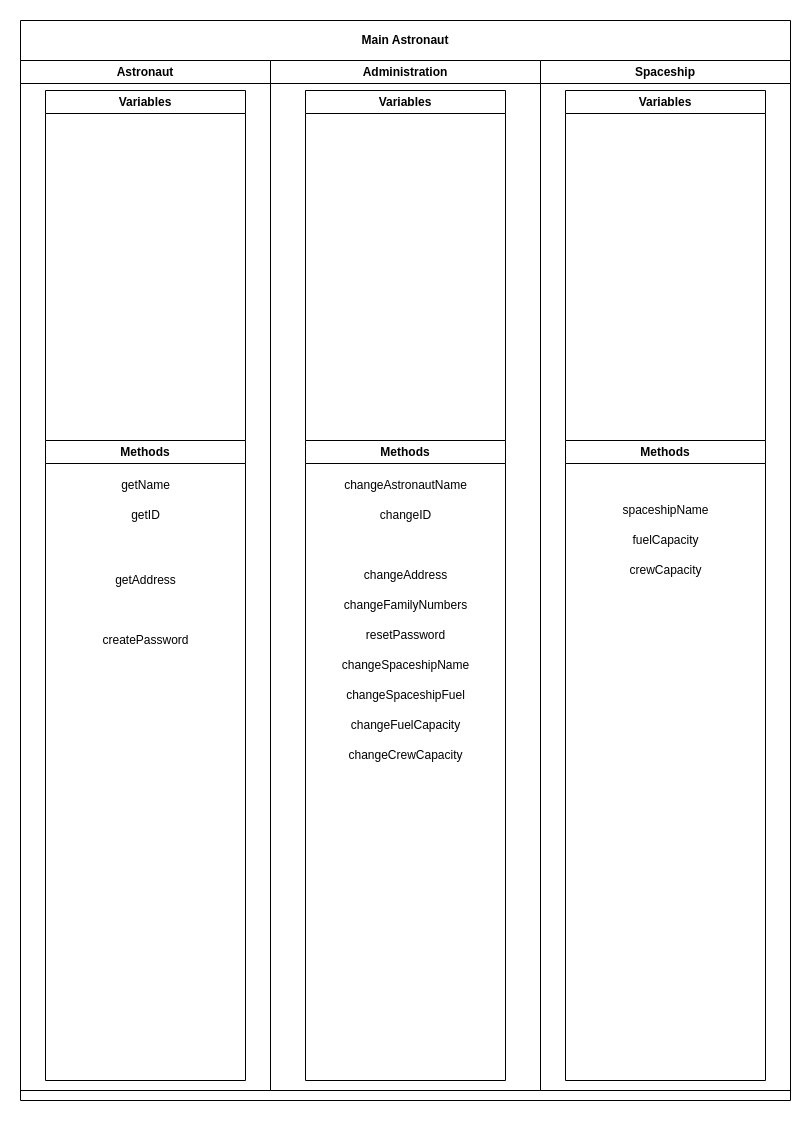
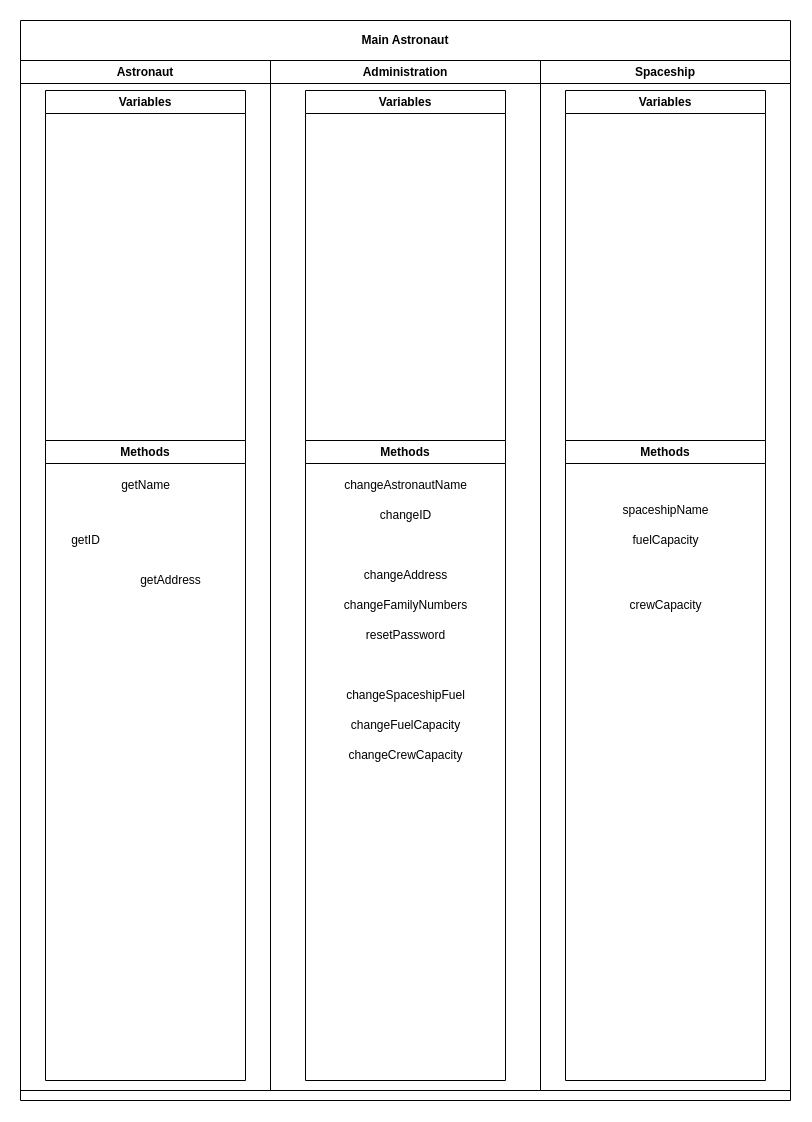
node "getID": moved (146, 516) -> (86, 541)
node "crewCapacity": moved (666, 571) -> (666, 606)
node "getAddress": moved (146, 581) -> (171, 581)
node "createPassword": removed
node "changeSpaceshipName": removed
